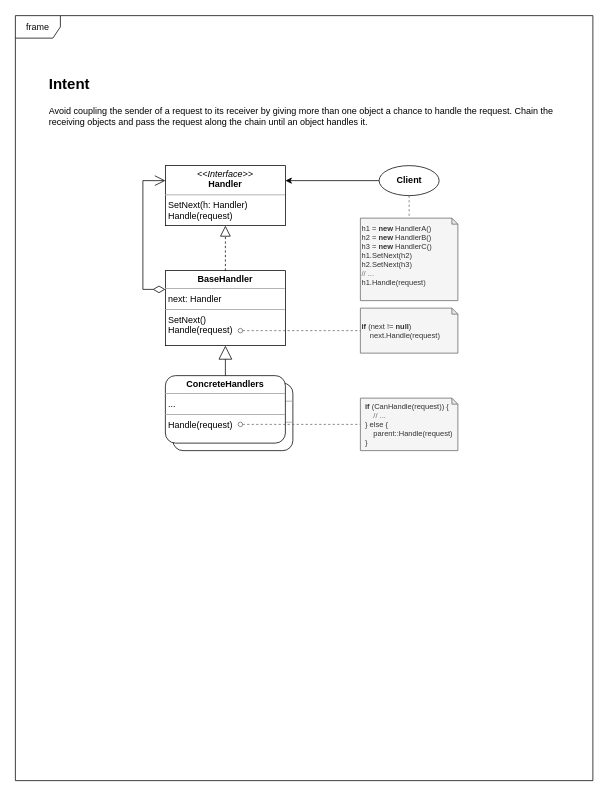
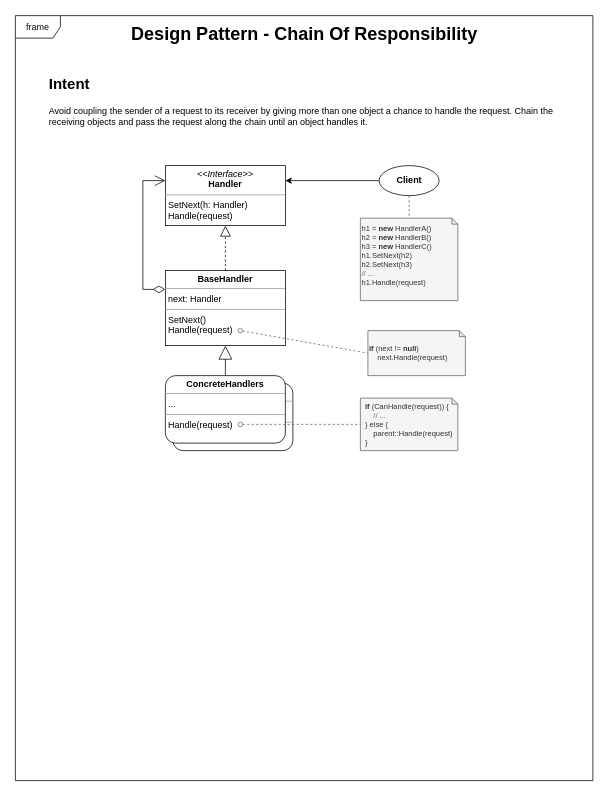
node "Design Pattern - Chain Of Responsibility": added
node "if (next != null) next.Handle(request)": moved (409, 330) -> (417, 353)
